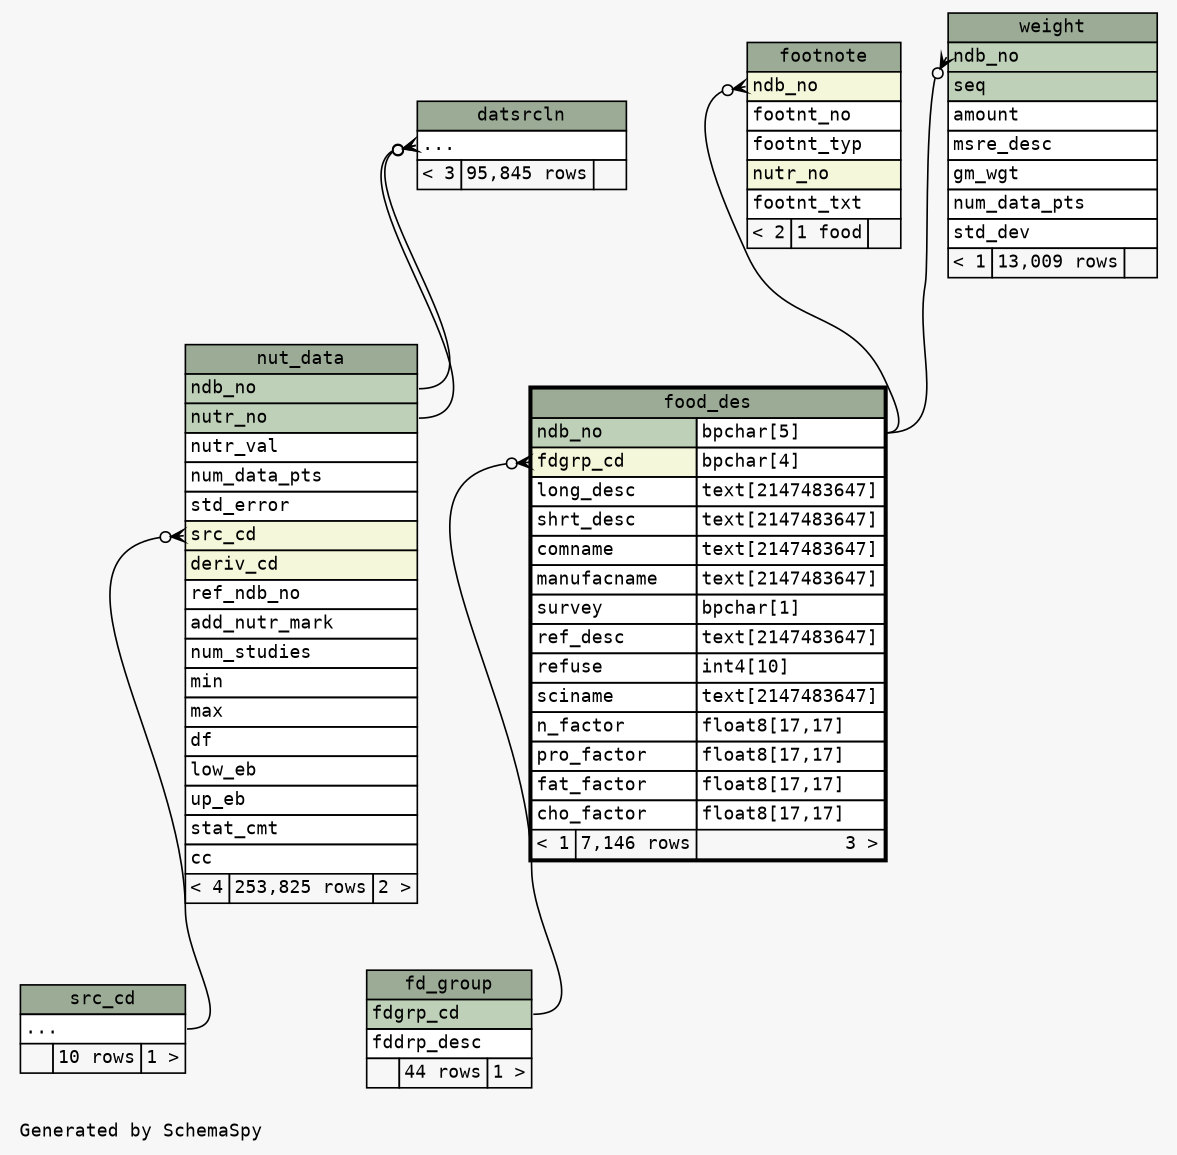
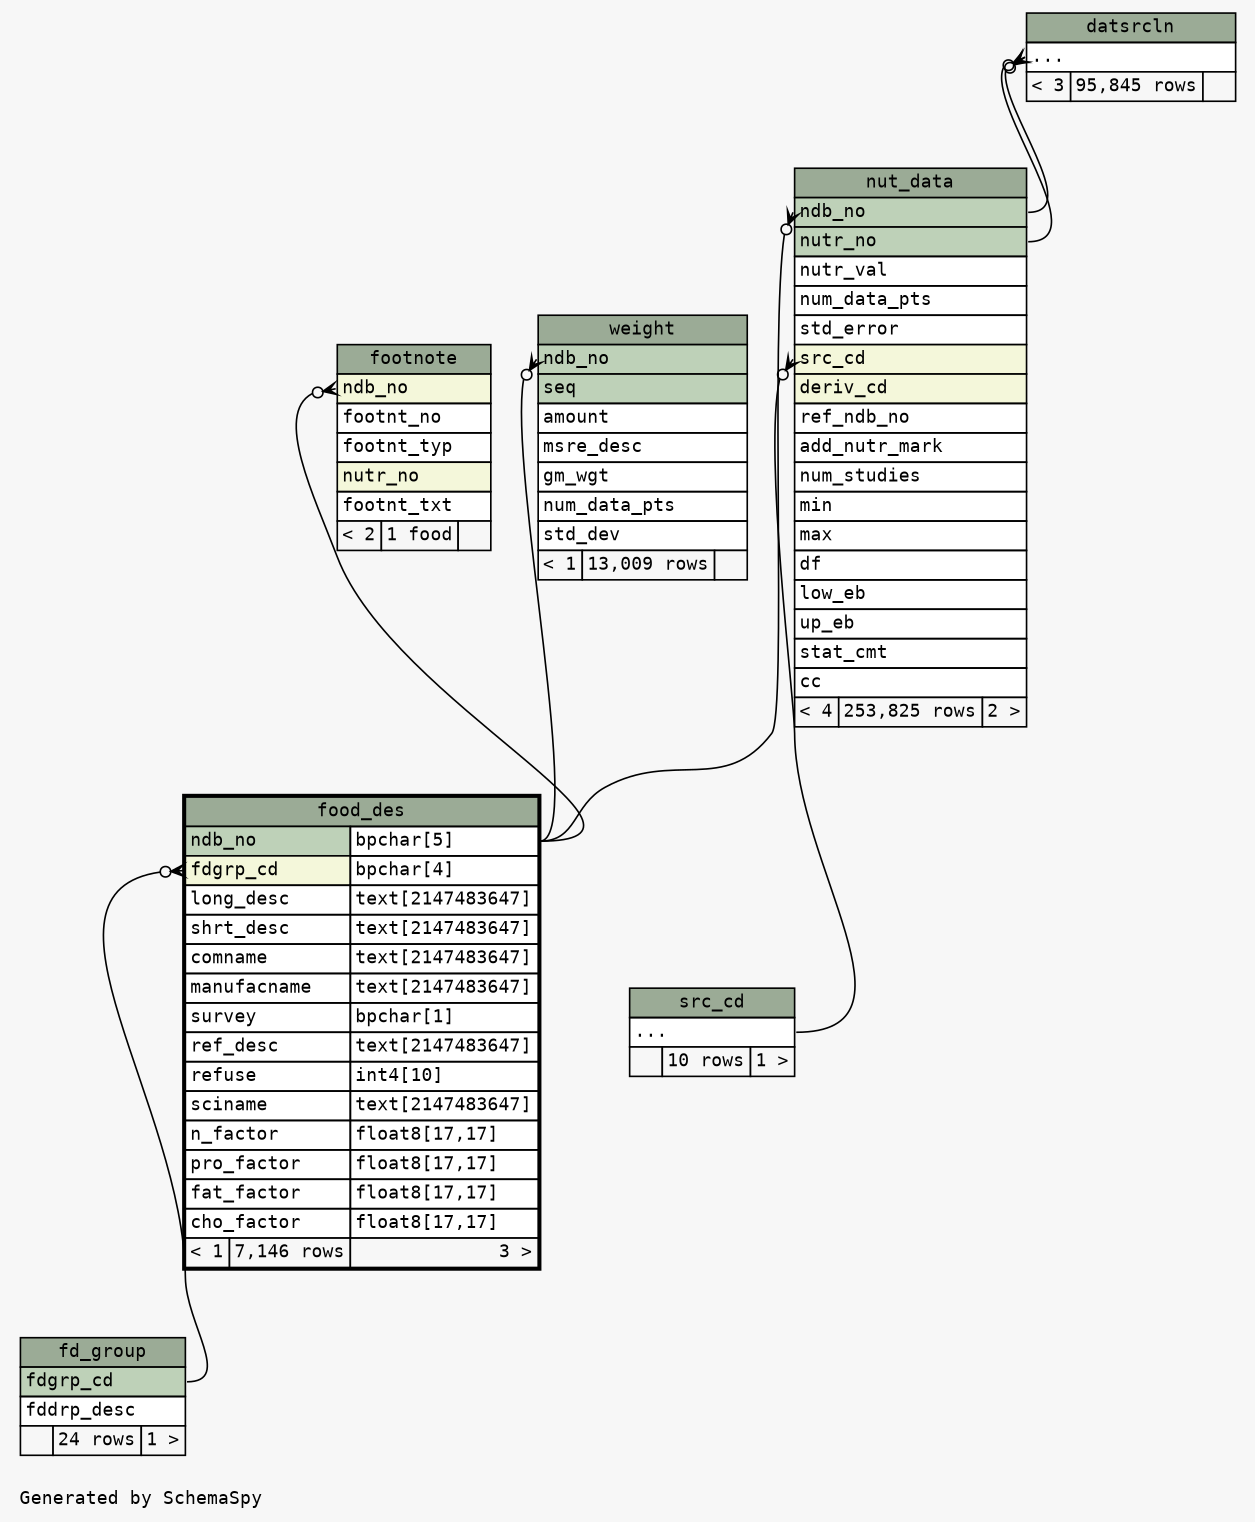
edge "food_des" -> "nut_data": added
node "fd_group": text "44 rows" -> "24 rows"
